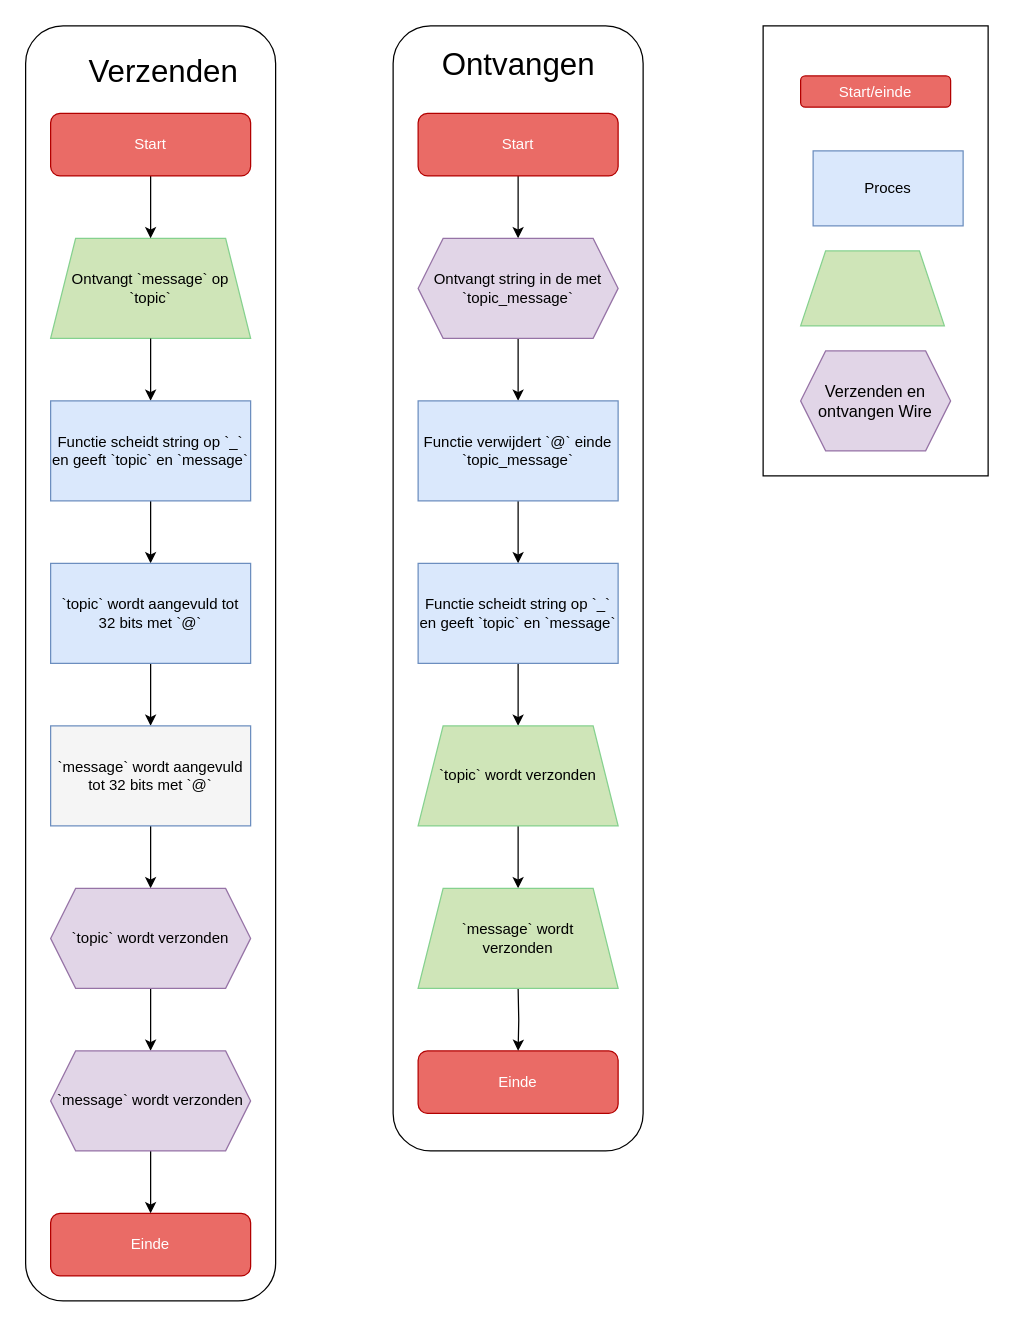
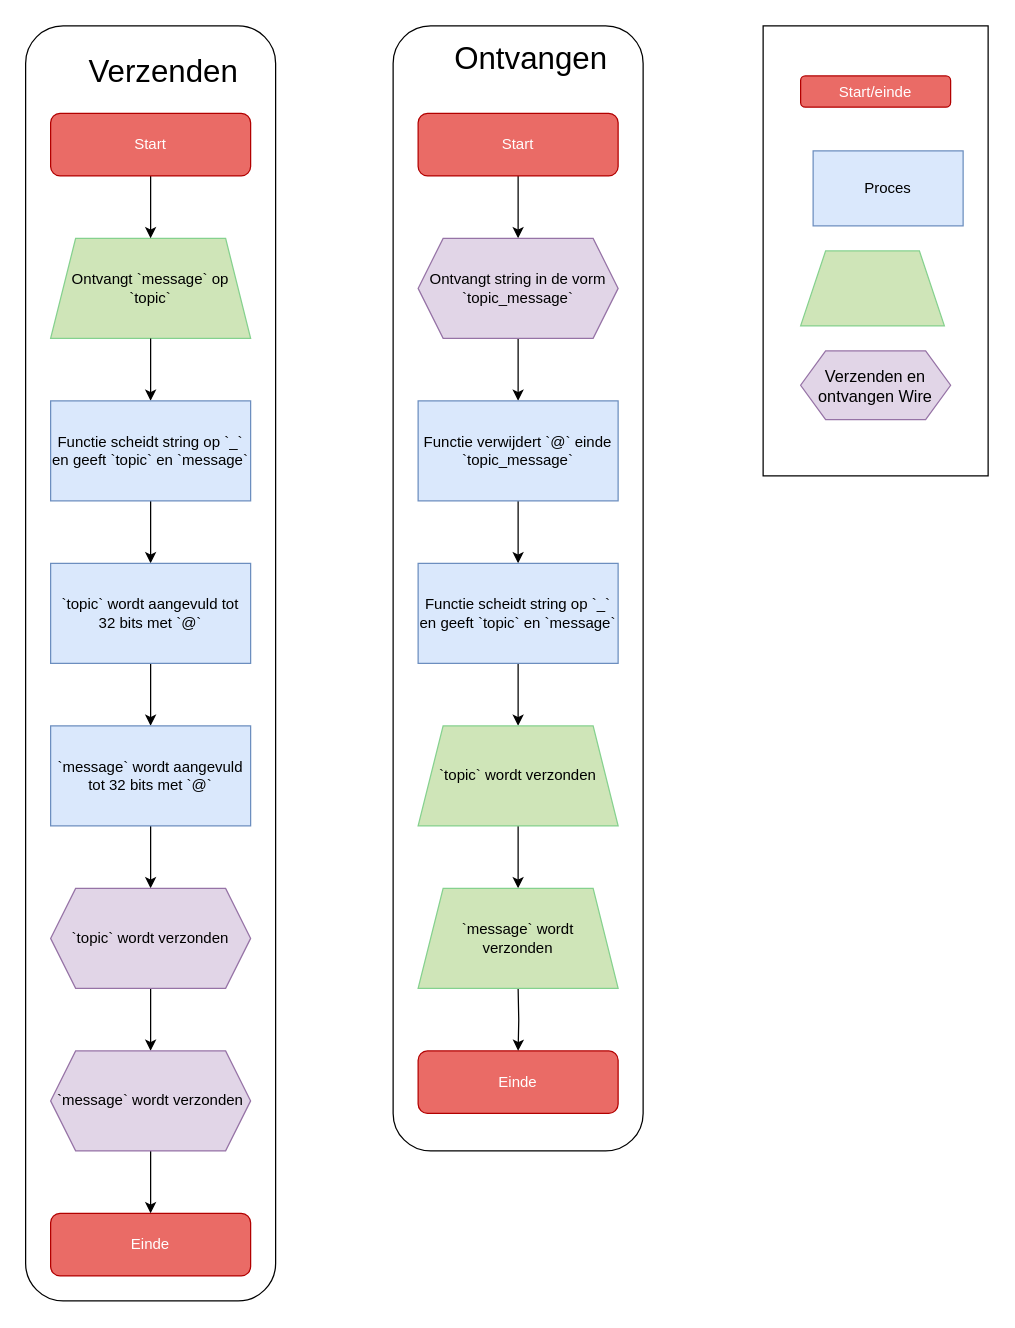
node "Ontvangen": moved (518, 63) -> (531, 57)
node "Ontvangt string in de met `topic_message`": label "Ontvangt string in de met `topic_message`" -> "Ontvangt string in de vorm `topic_message`"
node "Verzenden en ontvangen Wire": size 150x100 -> 150x69
node "`message` wordt aangevuld tot 32 bits met `@`": fillcolor #f5f5f5 -> #dae8fc
